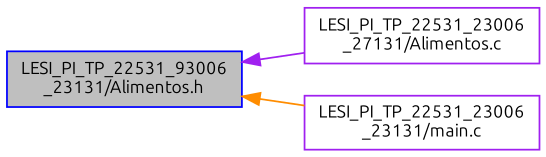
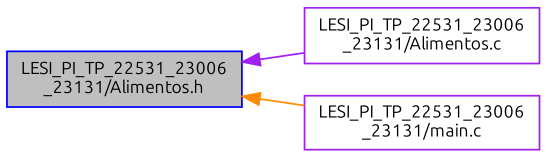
node "LESI_PI_TP_22531_23006 _27131/Alimentos.c": label "LESI_PI_TP_22531_23006 _27131/Alimentos.c" -> "LESI_PI_TP_22531_23006 _23131/Alimentos.c"
node "LESI_PI_TP_22531_93006 _23131/Alimentos.h": label "LESI_PI_TP_22531_93006 _23131/Alimentos.h" -> "LESI_PI_TP_22531_23006 _23131/Alimentos.h"
